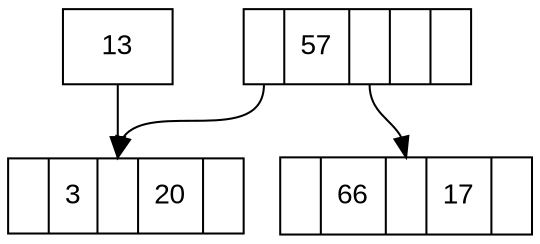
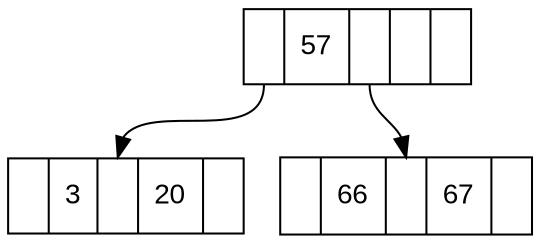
node "13": removed
node "66": text "17" -> "67"
